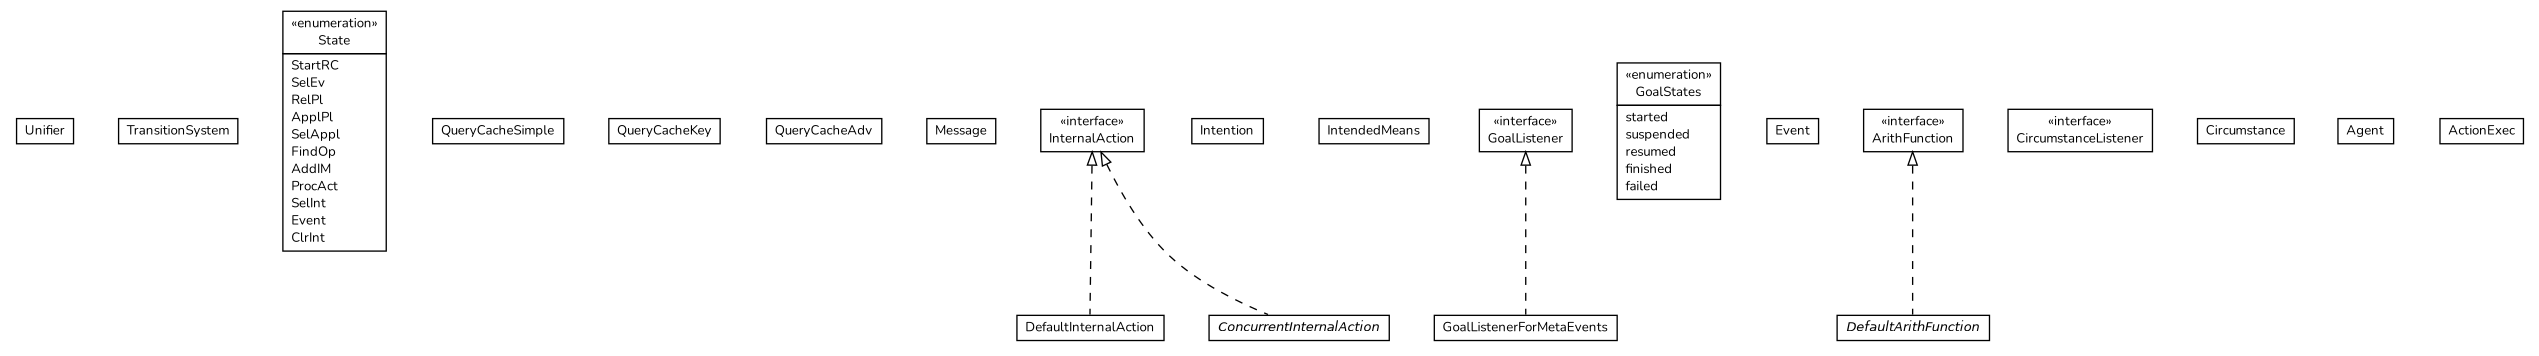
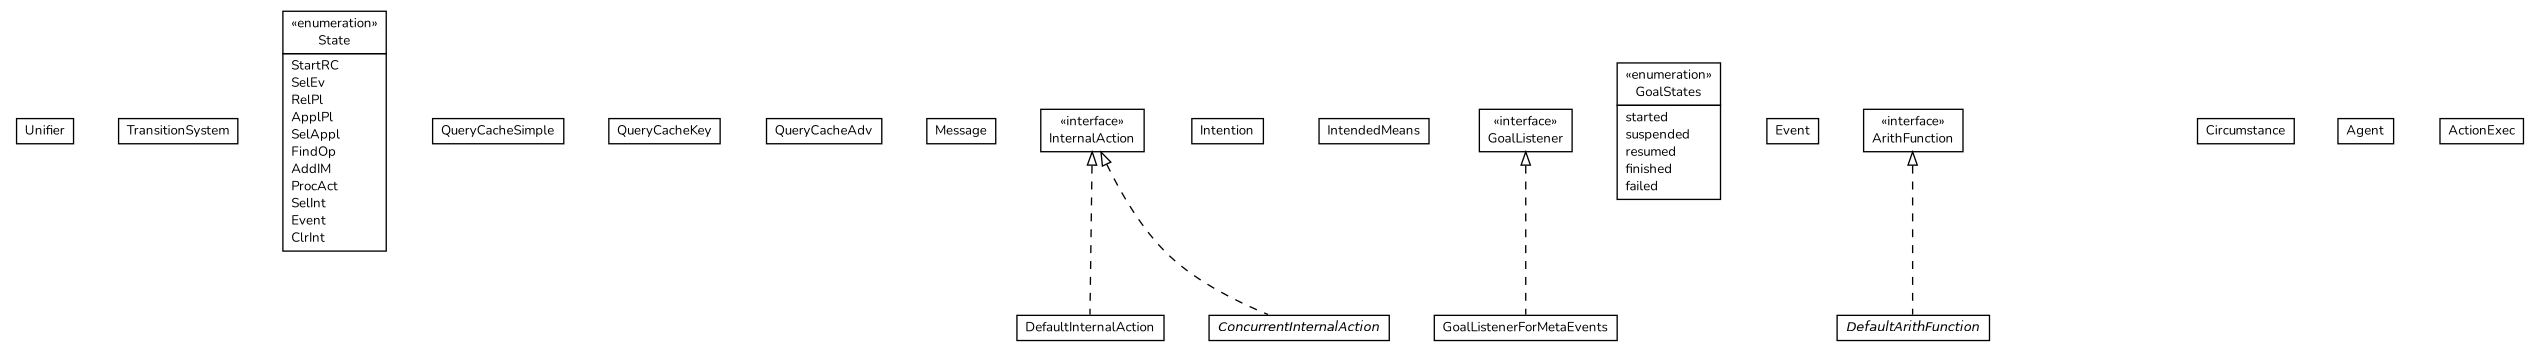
node "CircumstanceListener": removed
